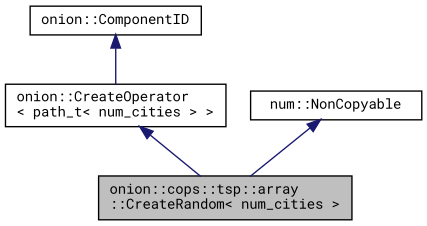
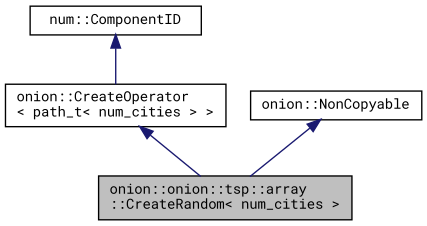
node "onion::ComponentID": label "onion::ComponentID" -> "num::ComponentID"
node "num::NonCopyable": label "num::NonCopyable" -> "onion::NonCopyable"
node "onion::cops::tsp::array ::CreateRandom< num_cities >": label "onion::cops::tsp::array ::CreateRandom< num_cities >" -> "onion::onion::tsp::array ::CreateRandom< num_cities >"
